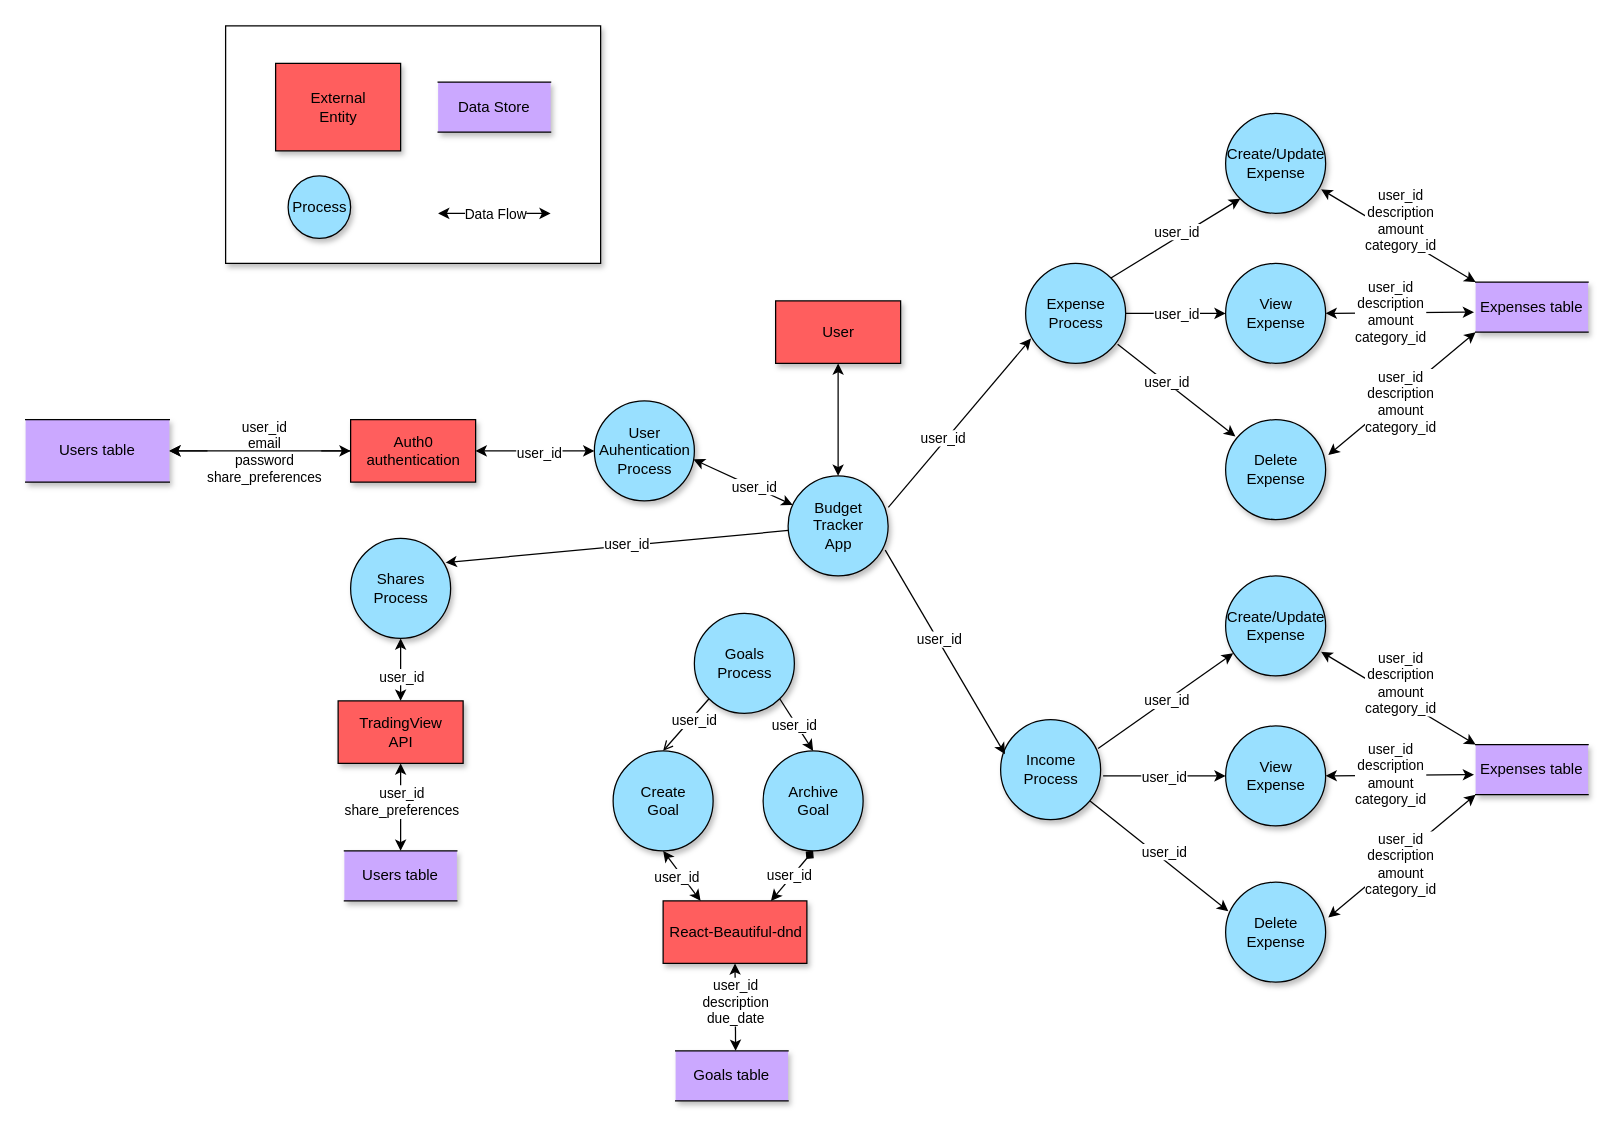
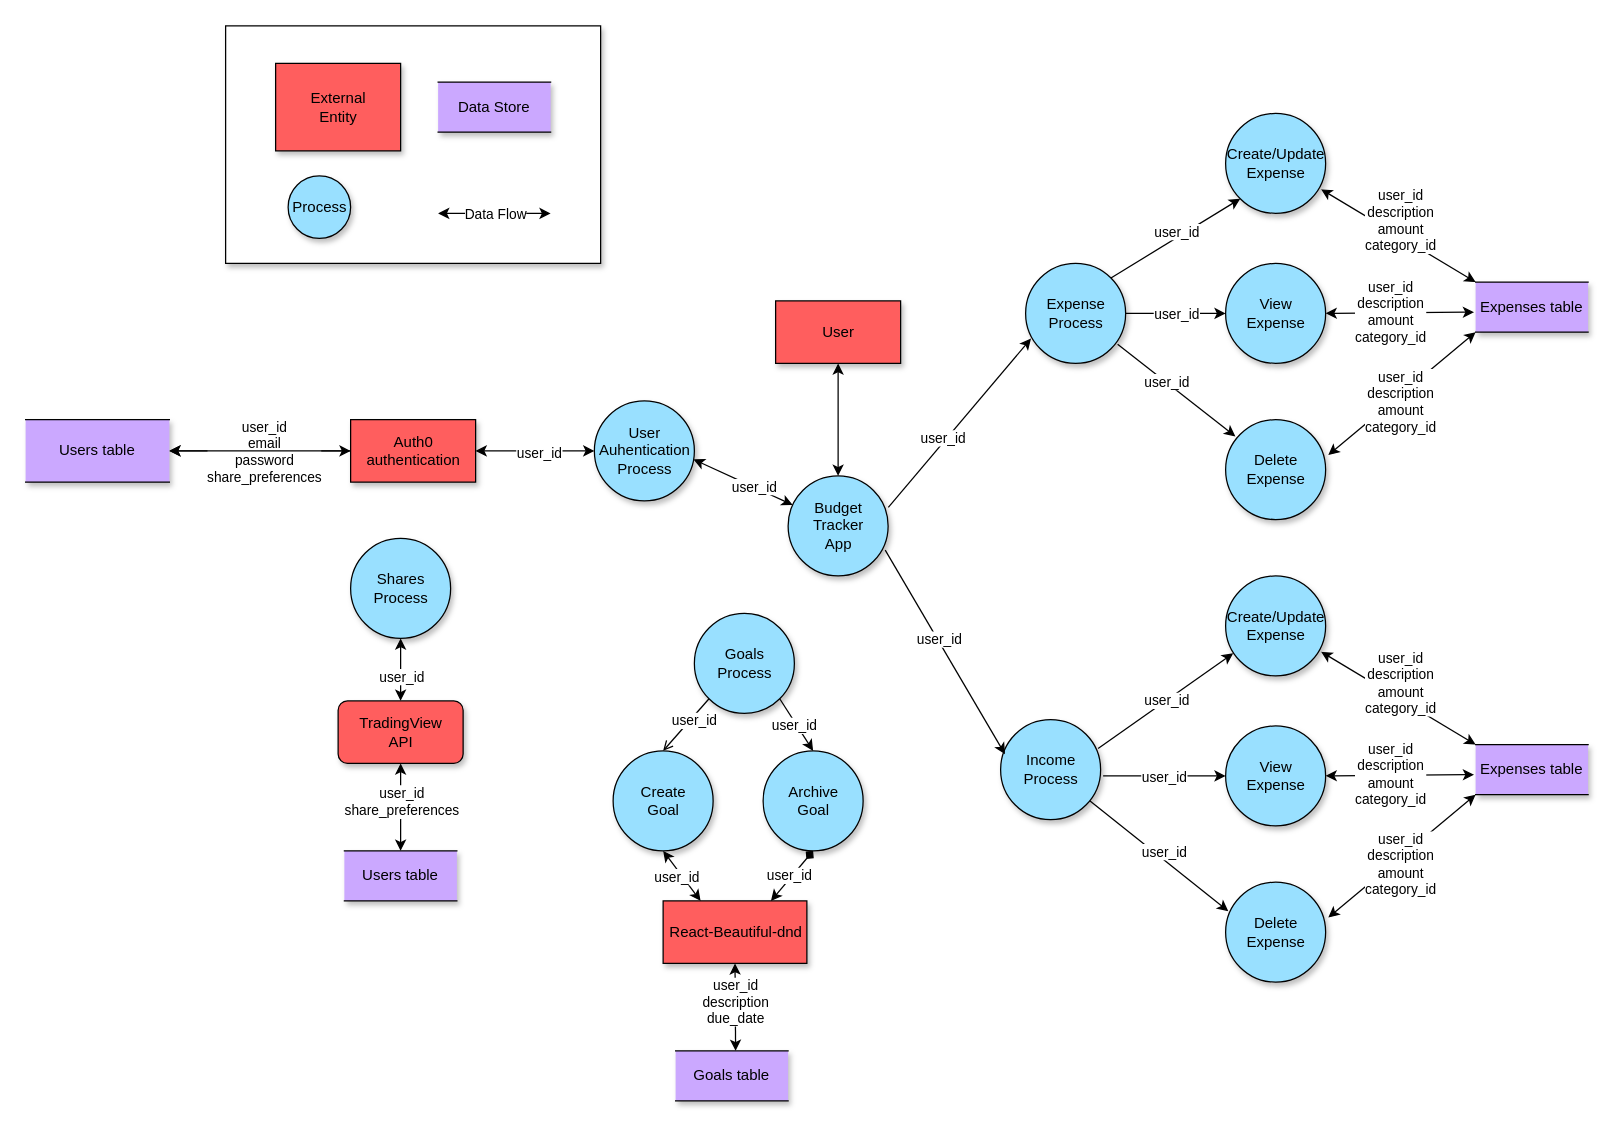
edge "Budget Tracker App" -> "Shares Process": removed, label "user_id"
node "TradingView API": shape rectangle -> rounded rectangle
